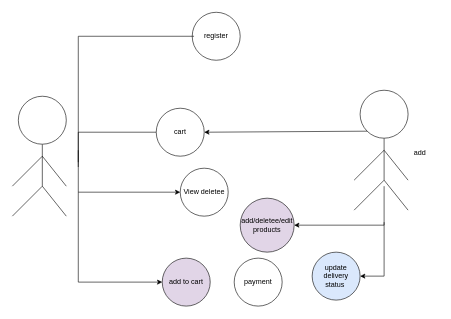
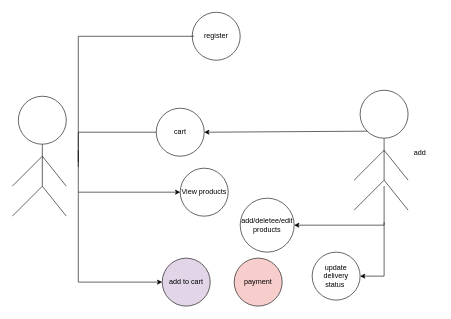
node "View deletee": label "View deletee" -> "View products"
node "add/deletee/edit products": fillcolor #e1d5e7 -> #ffffff
node "update delivery status": fillcolor #dae8fc -> #ffffff
node "payment": fillcolor #ffffff -> #f8cecc
